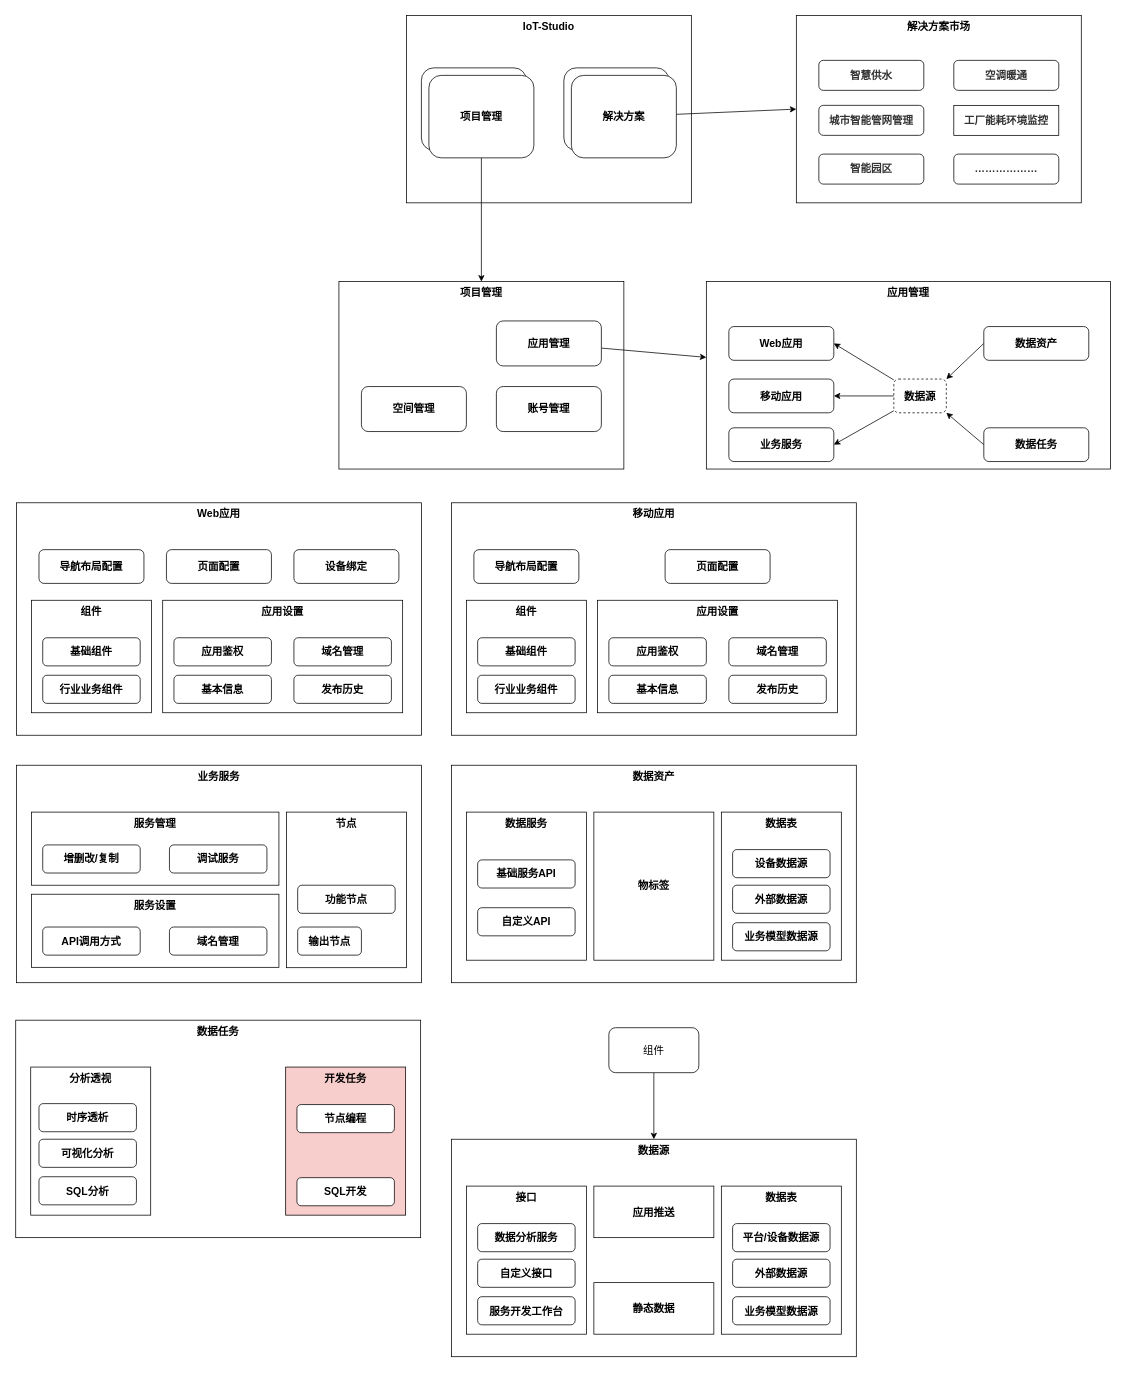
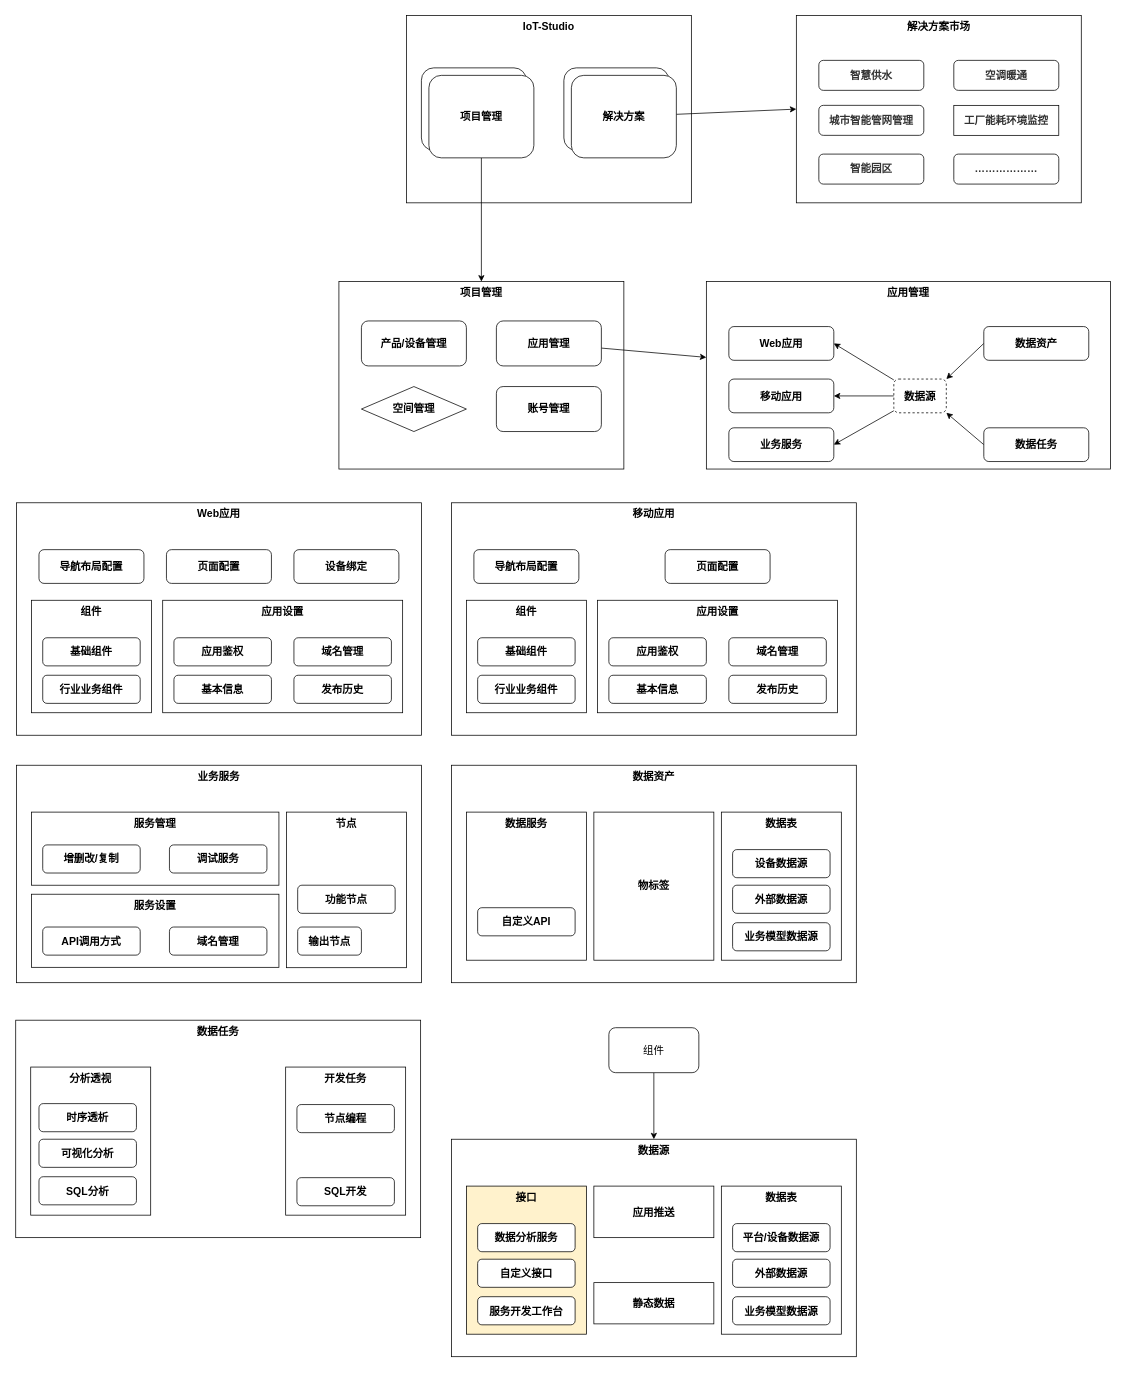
node "产品/设备管理": added
node "空间管理": shape rounded rectangle -> diamond
node "基础服务API": removed
node "开发任务": fillcolor #f8cecc -> #ffffff
node "接口": fillcolor #ffffff -> #fff2cc
node "静态数据": size 120x52 -> 120x41
